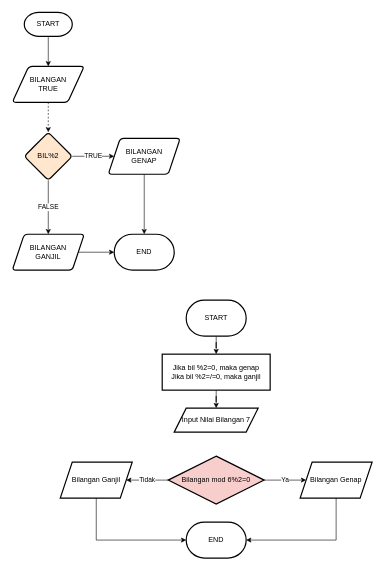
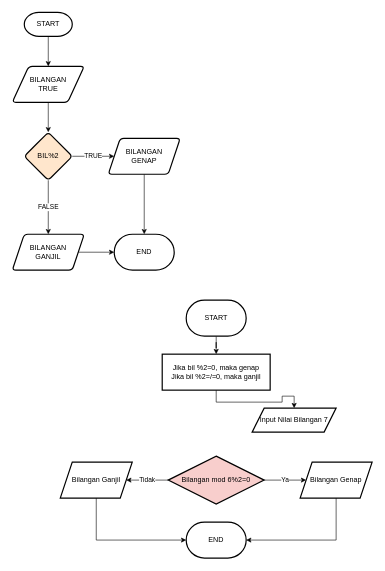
edge "BILANGAN TRUE" -> "BIL%2": style dashed -> solid
node "Input Nilai Bilangan 7": moved (216, 420) -> (294, 420)
